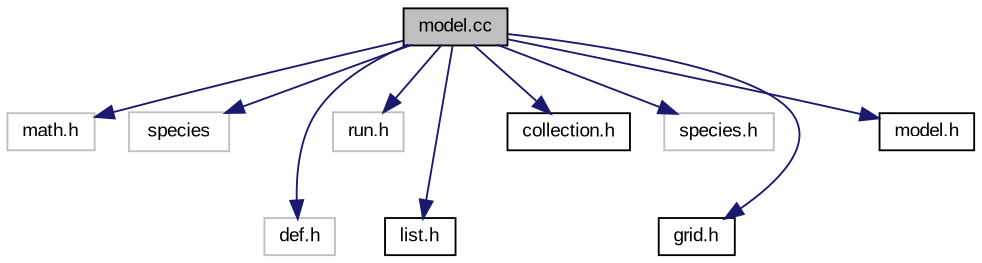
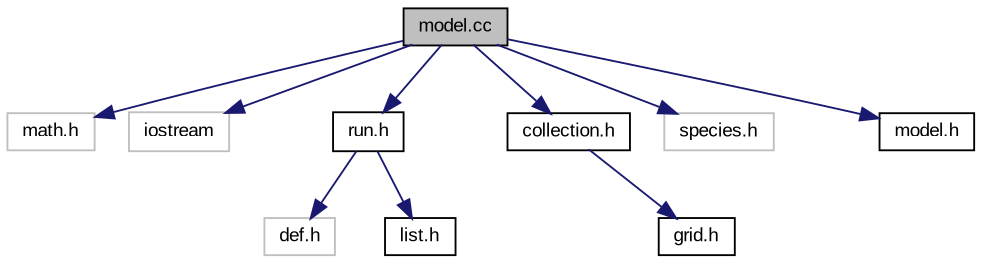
edge "model.cc" -> "grid.h": now "collection.h" -> "grid.h"
edge "model.cc" -> "def.h": now "run.h" -> "def.h"
edge "model.cc" -> "list.h": now "run.h" -> "list.h"
node "species": label "species" -> "iostream"
node "run.h": color grey75 -> black
